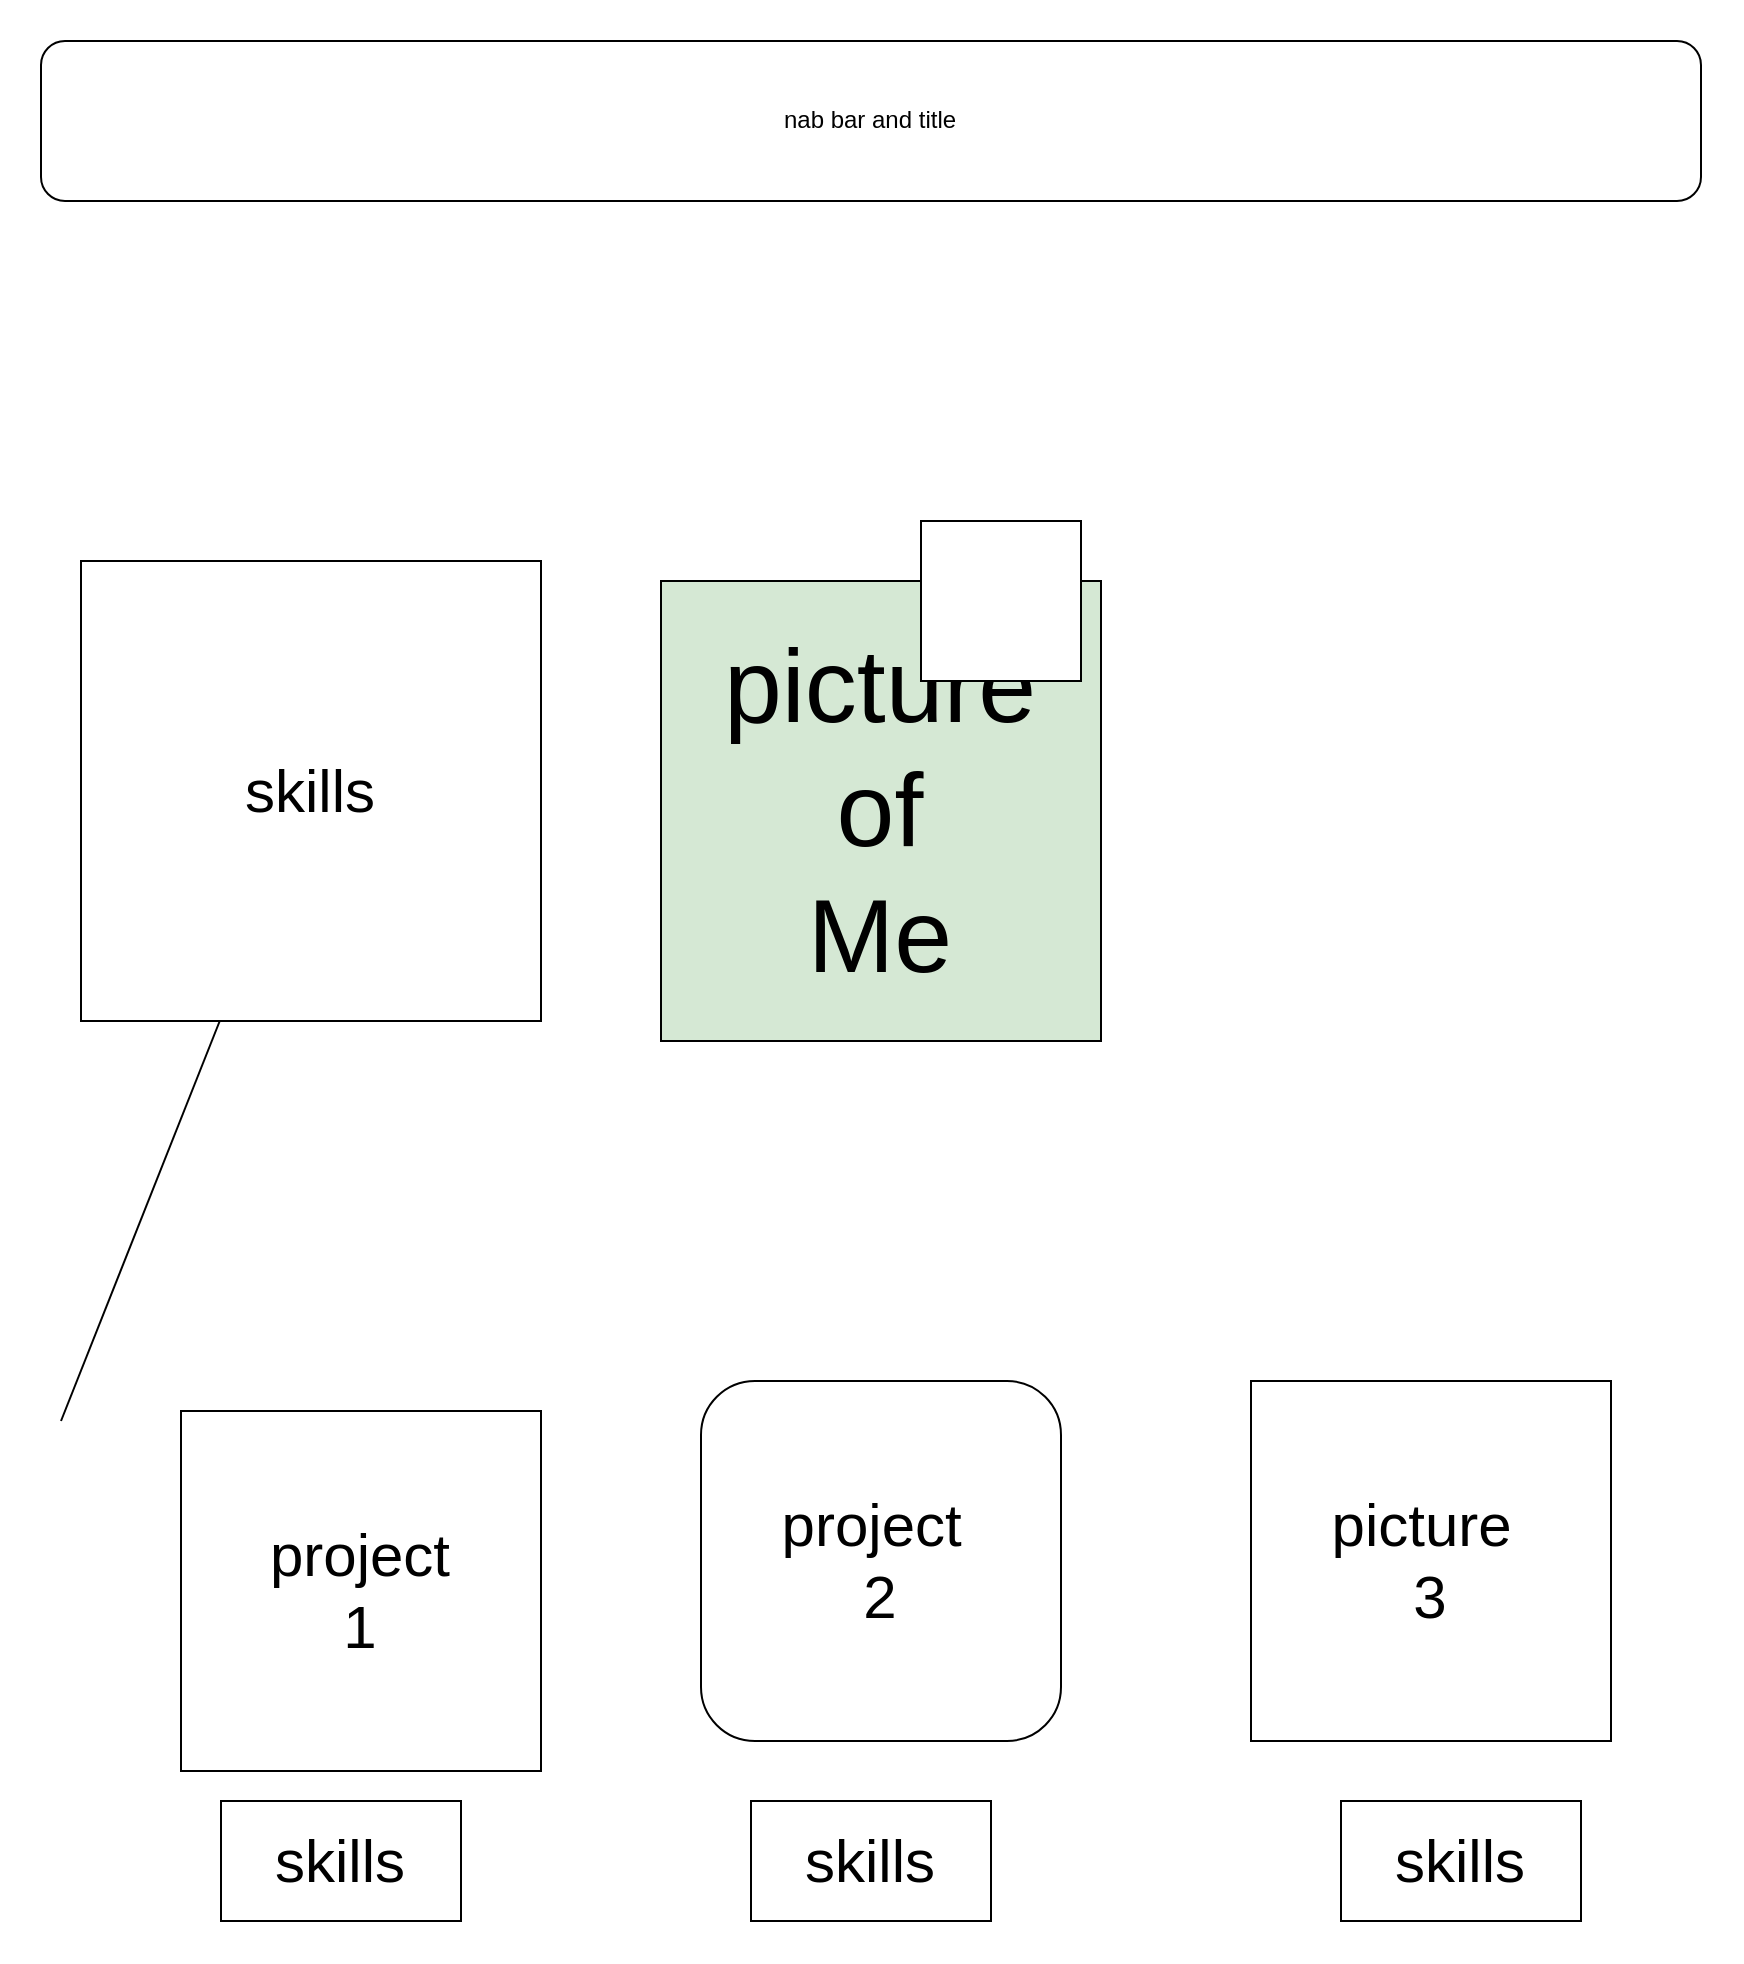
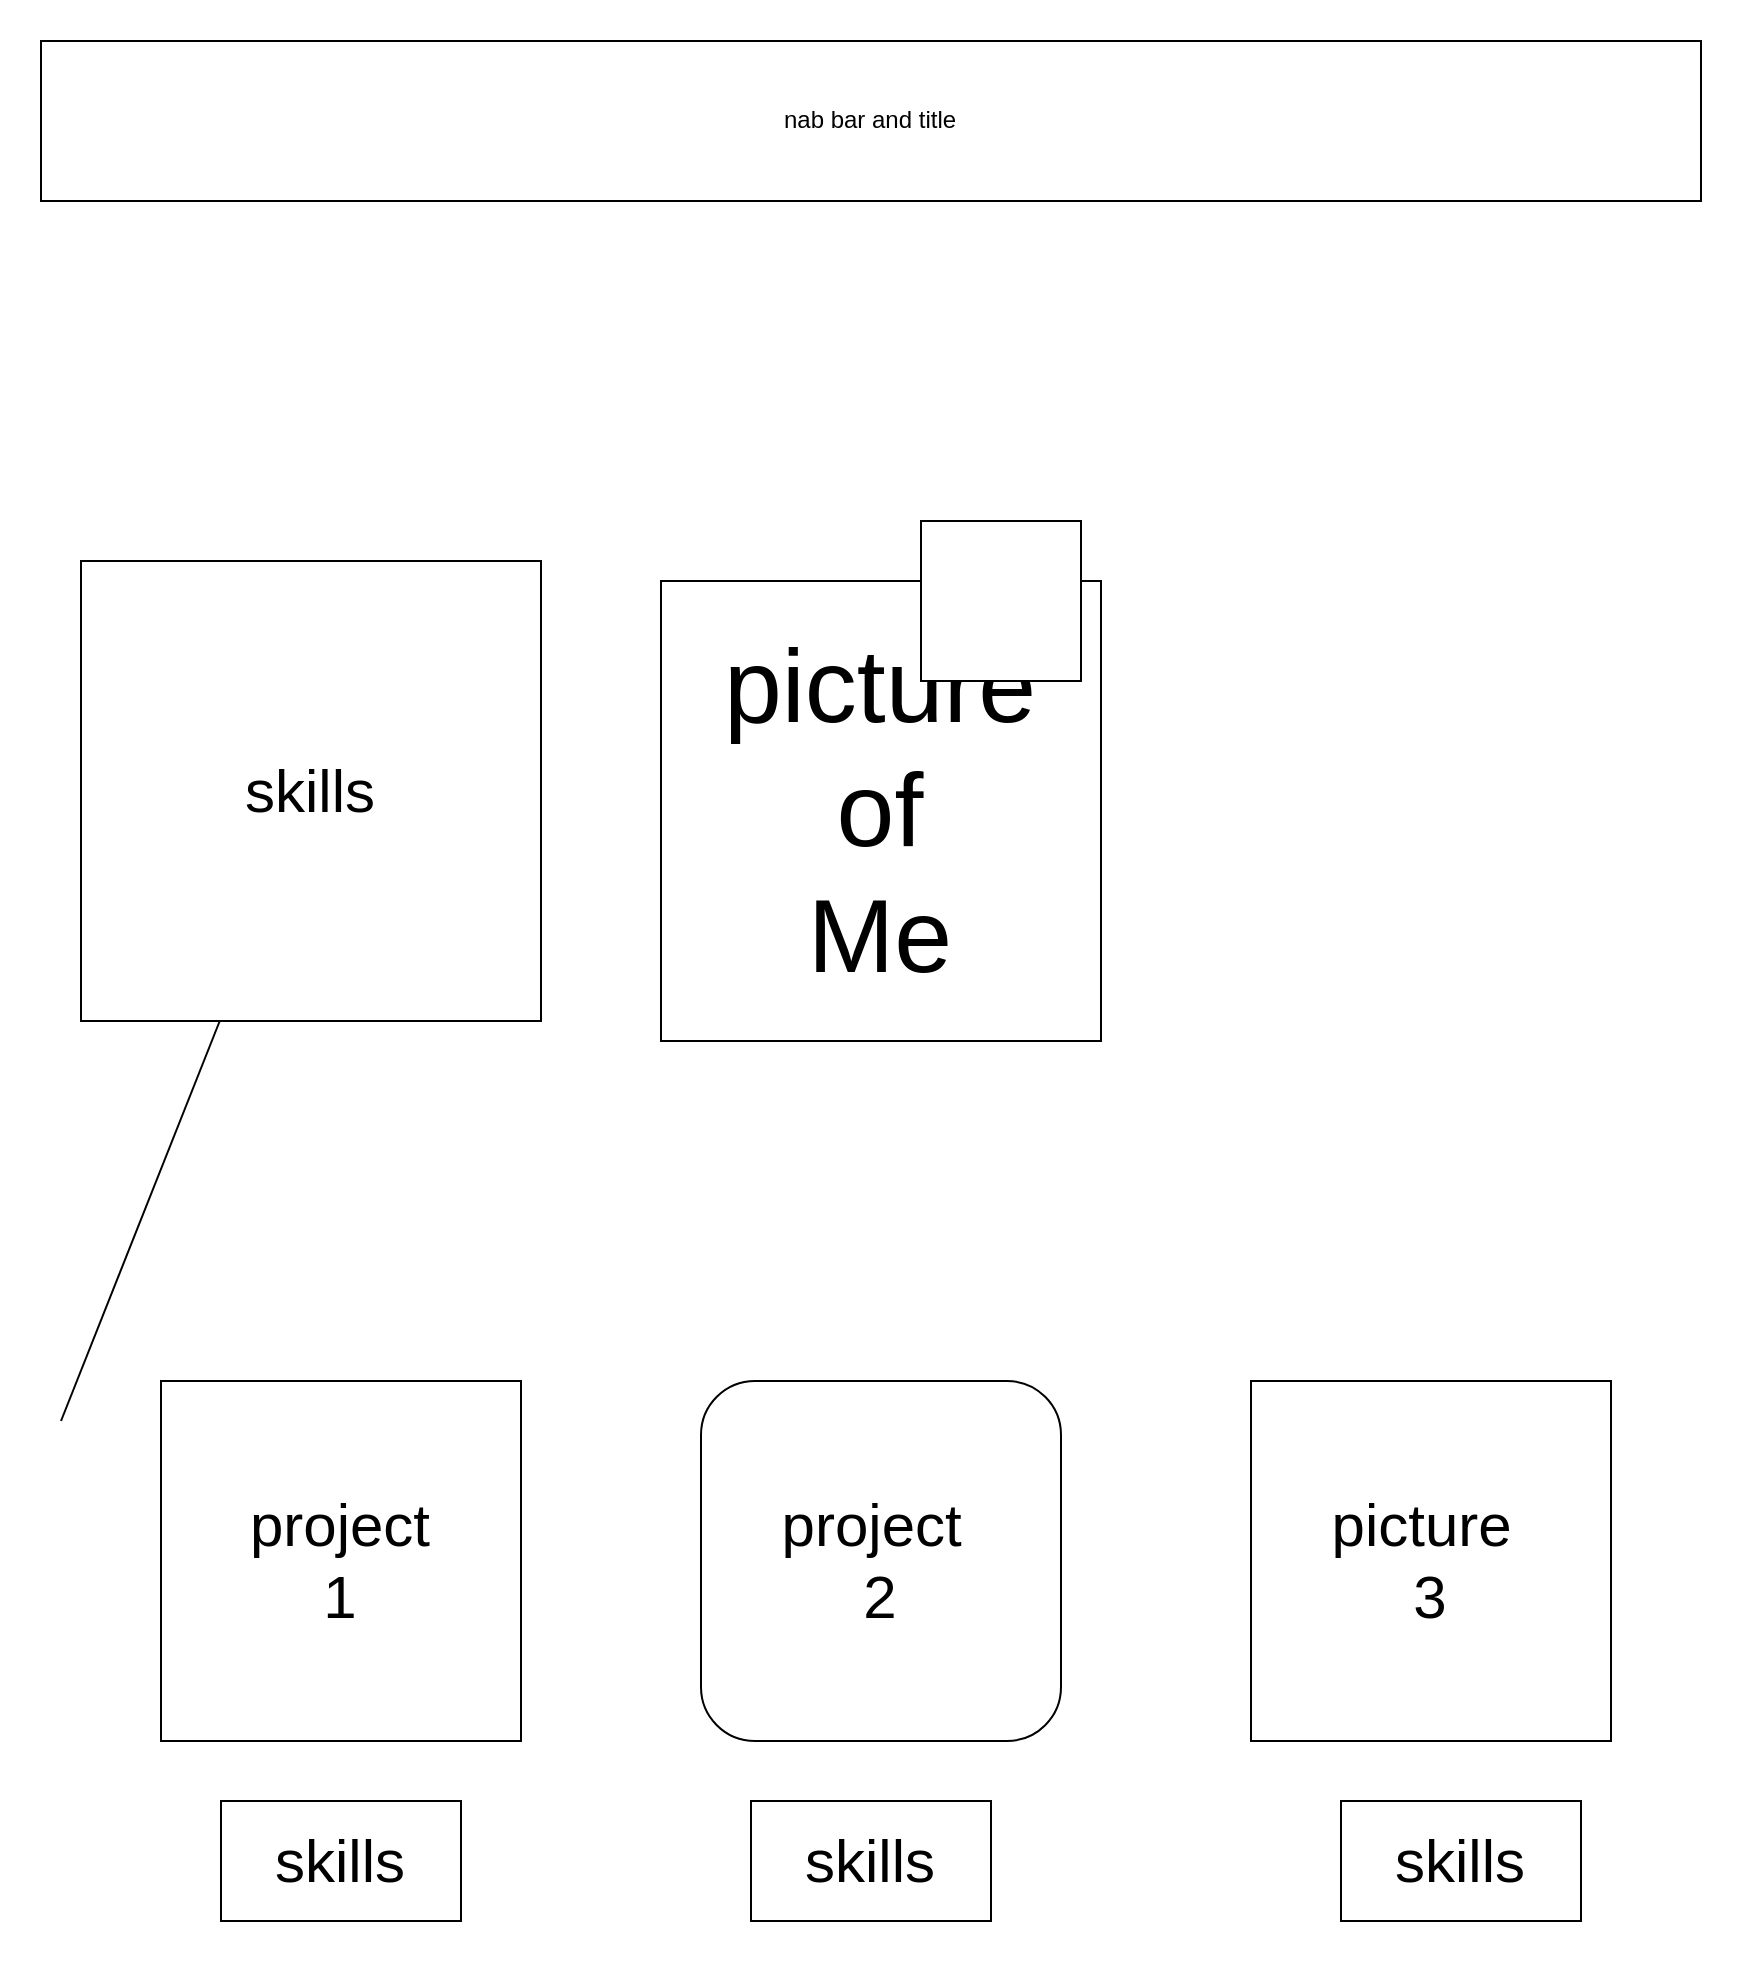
node "nab bar and title": shape rounded rectangle -> rectangle
node "picture of Me": fillcolor #d5e8d4 -> #ffffff
node "project 1": moved (361, 1591) -> (341, 1561)
